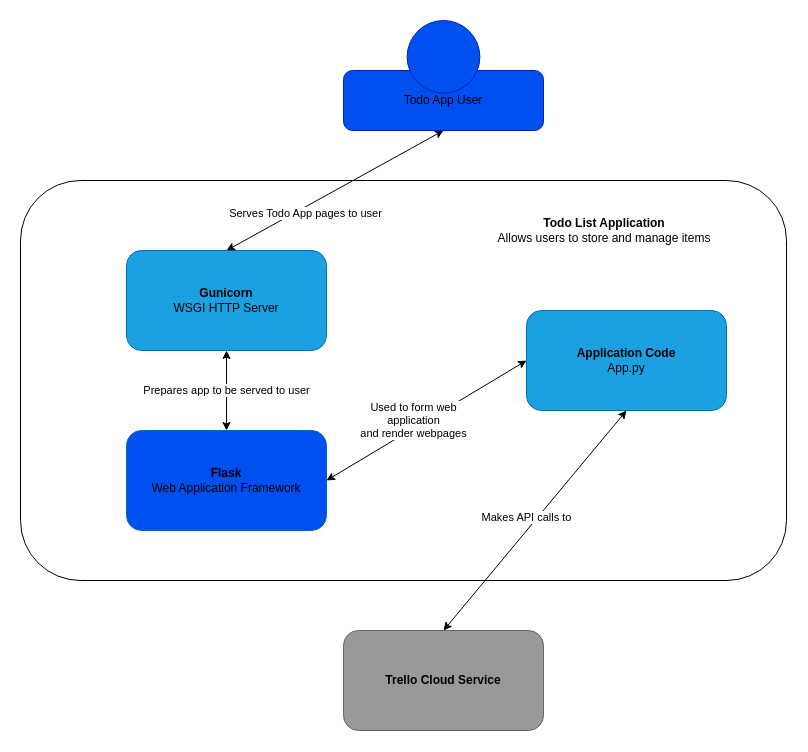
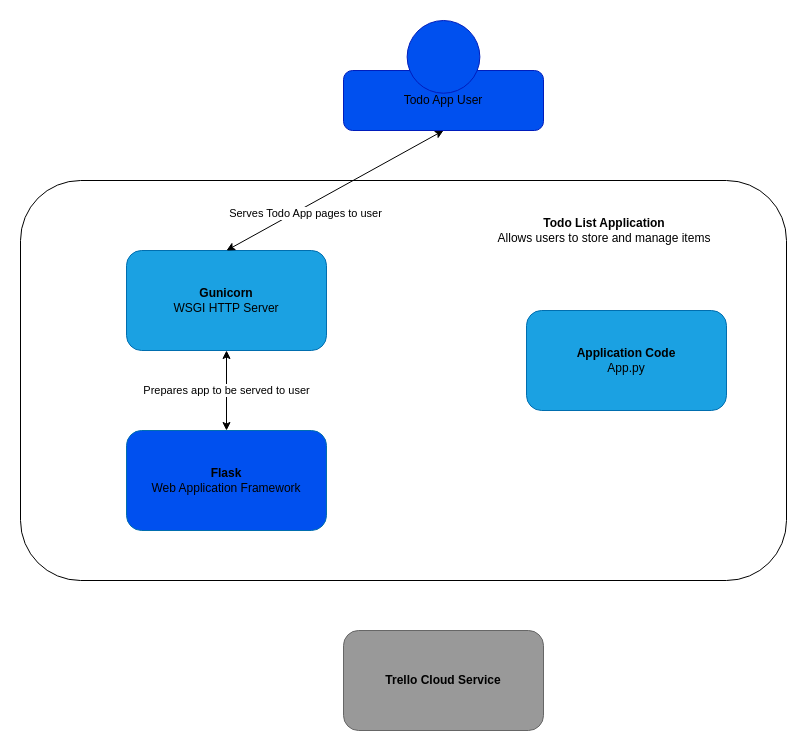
edge "Application Code App.py" -- "Flask Web Application Framework": removed, label "Used to form web application and render webpages"
edge "Application Code App.py" -- "Trello Cloud Service": removed, label "Makes API calls to"
